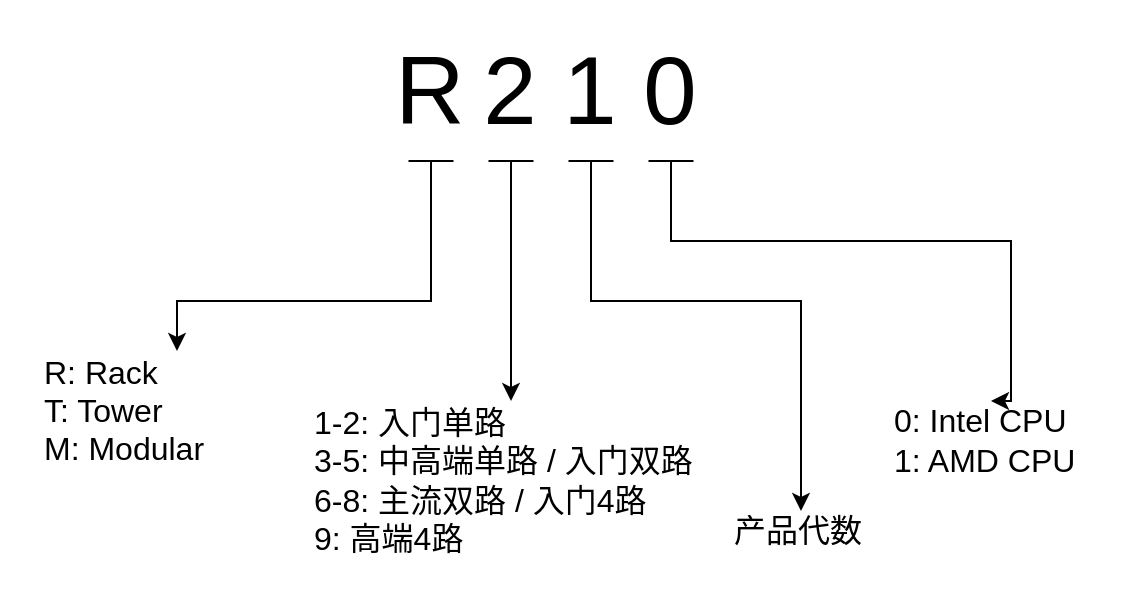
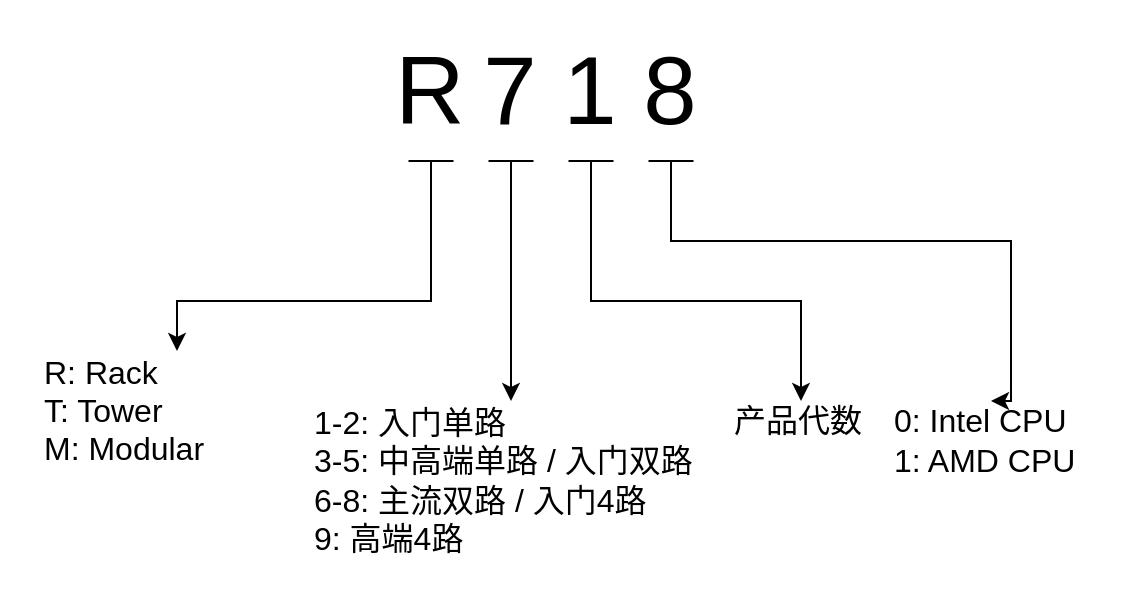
node "2": label "2" -> "7"
node "0": label "0" -> "8"
node "产品代数": moved (801, 531) -> (801, 421)
